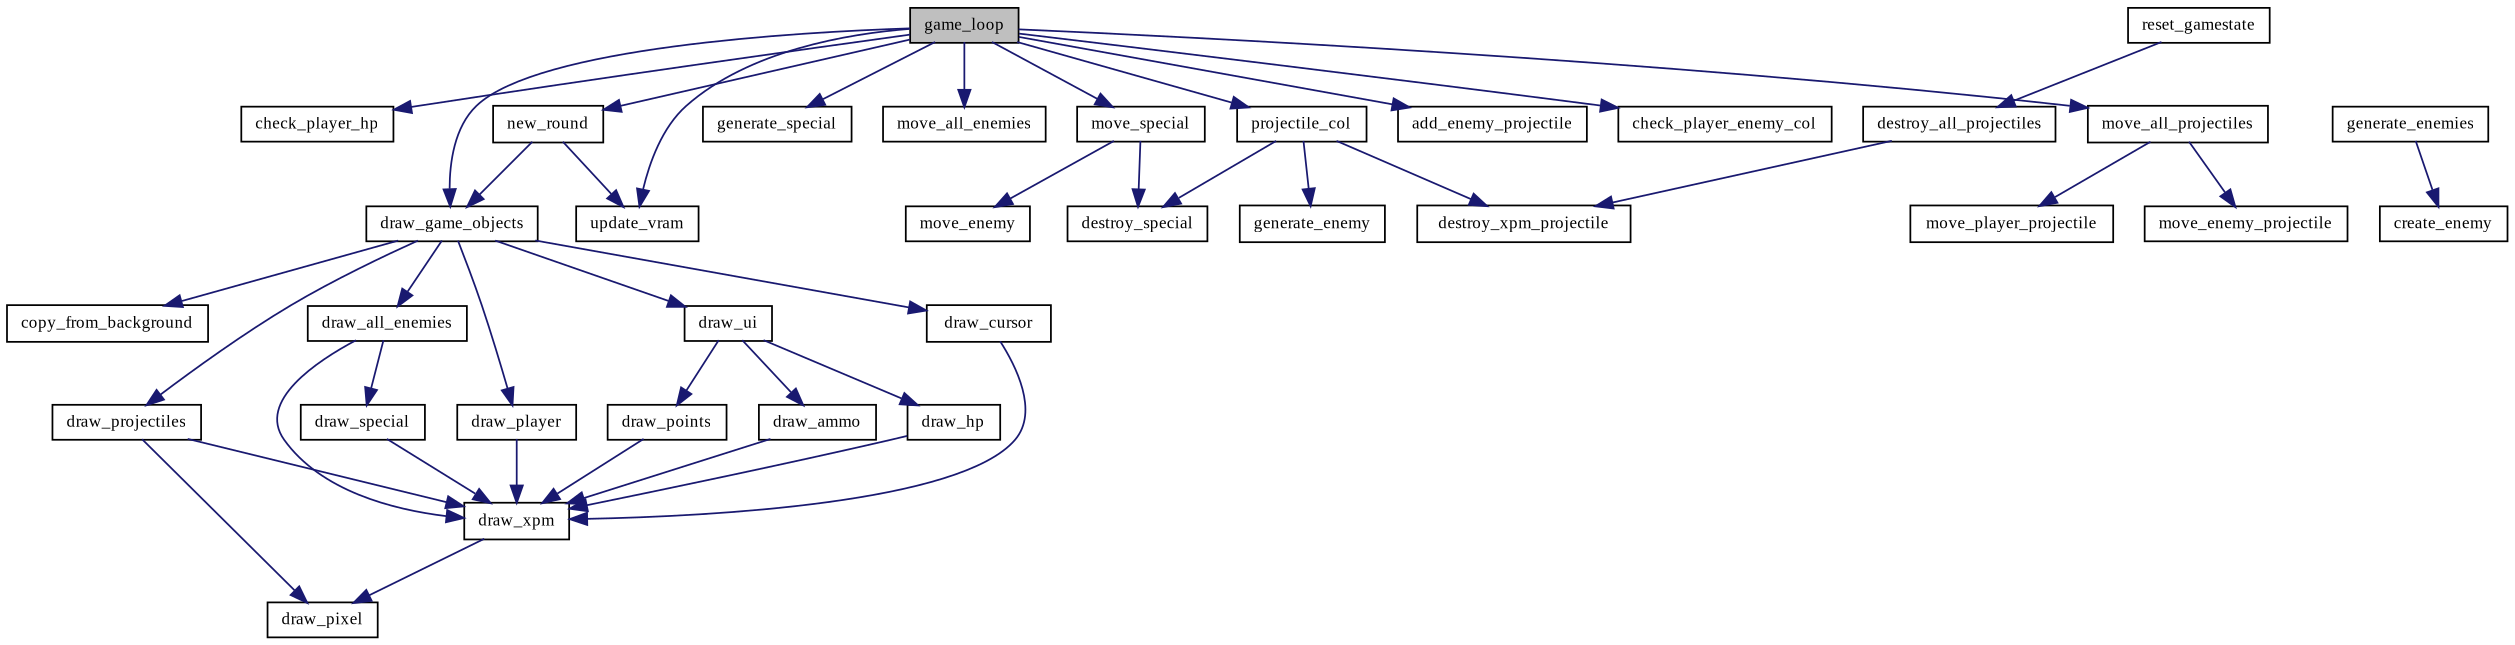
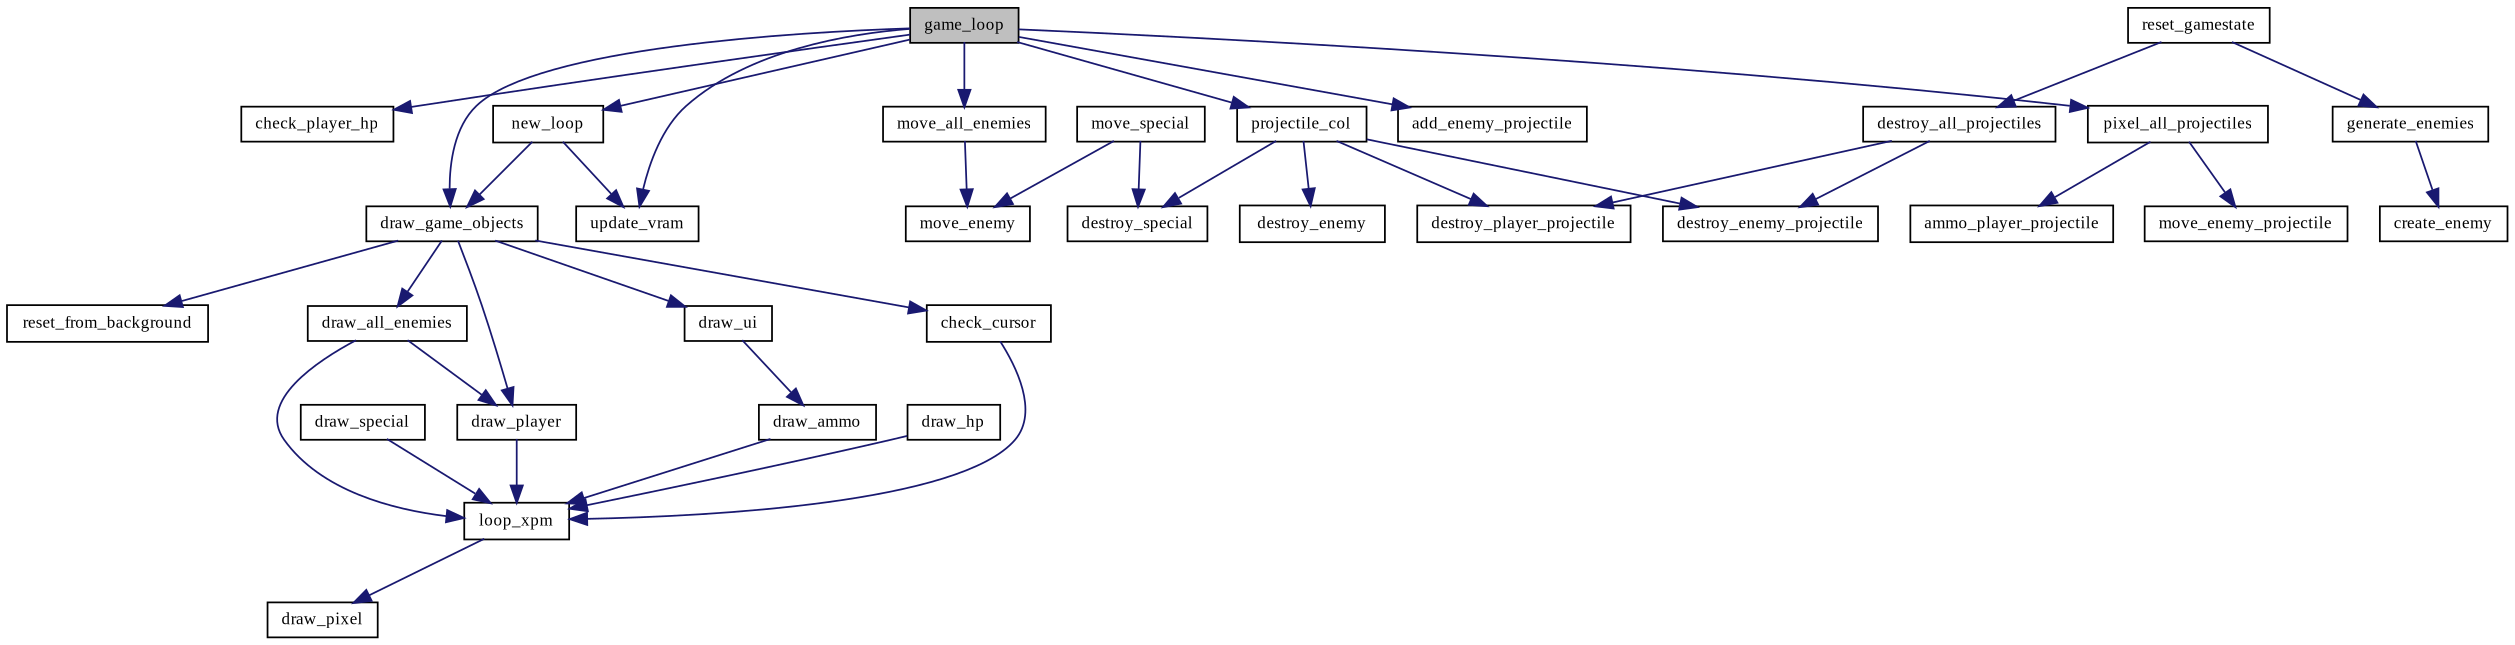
edge "game_loop" -> "move_special": removed
edge "reset_gamestate" -> "generate_enemies": added
node "new_round": label "new_round" -> "new_loop"
node "generate_special": removed
node "check_player_enemy_col": removed
node "move_all_projectiles": label "move_all_projectiles" -> "pixel_all_projectiles"
edge "move_all_enemies" -> "move_enemy": added
node "generate_enemy": label "generate_enemy" -> "destroy_enemy"
node "destroy_xpm_projectile": label "destroy_xpm_projectile" -> "destroy_player_projectile"
node "destroy_enemy_projectile": added
node "move_player_projectile": label "move_player_projectile" -> "ammo_player_projectile"
node "copy_from_background": label "copy_from_background" -> "reset_from_background"
node "draw_cursor": label "draw_cursor" -> "check_cursor"
edge "draw_all_enemies" -> "draw_special": now "draw_all_enemies" -> "draw_player"
edge "draw_ui" -> "draw_hp": removed
node "draw_projectiles": removed
node "draw_points": removed
node "draw_xpm": label "draw_xpm" -> "loop_xpm"
